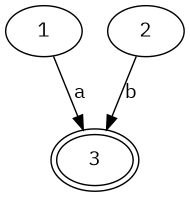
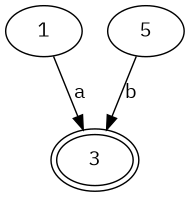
node "2": label "2" -> "5"
